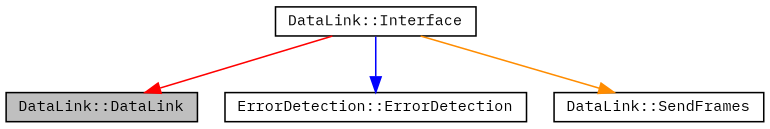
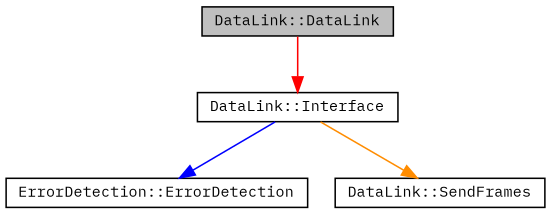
edge "DataLink::Interface" -> "DataLink::DataLink": reversed
